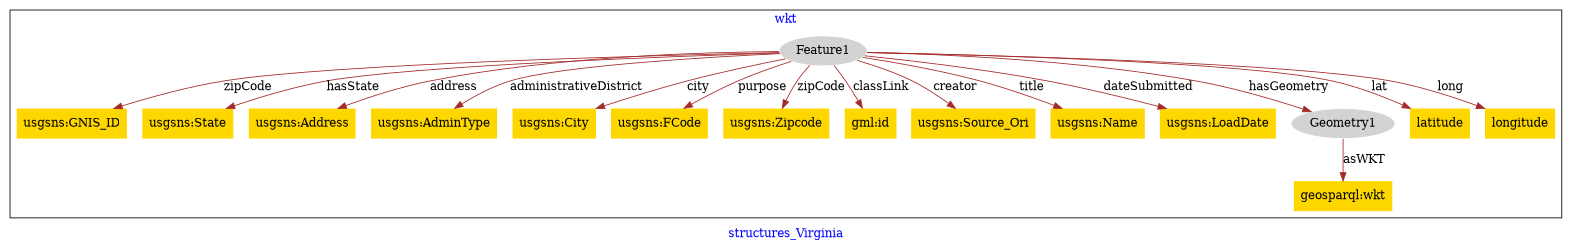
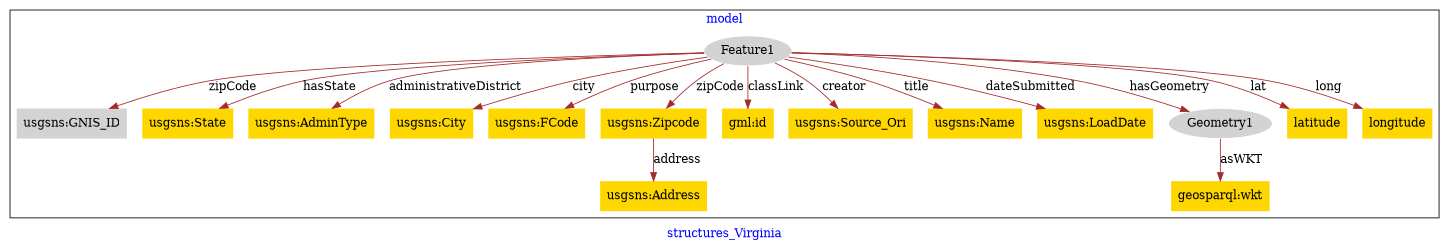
cluster "wkt": label "wkt" -> "model"
edge "Feature1" -> "usgsns:Address": now "usgsns:Zipcode" -> "usgsns:Address"
node "usgsns:GNIS_ID": fillcolor gold -> lightgray
